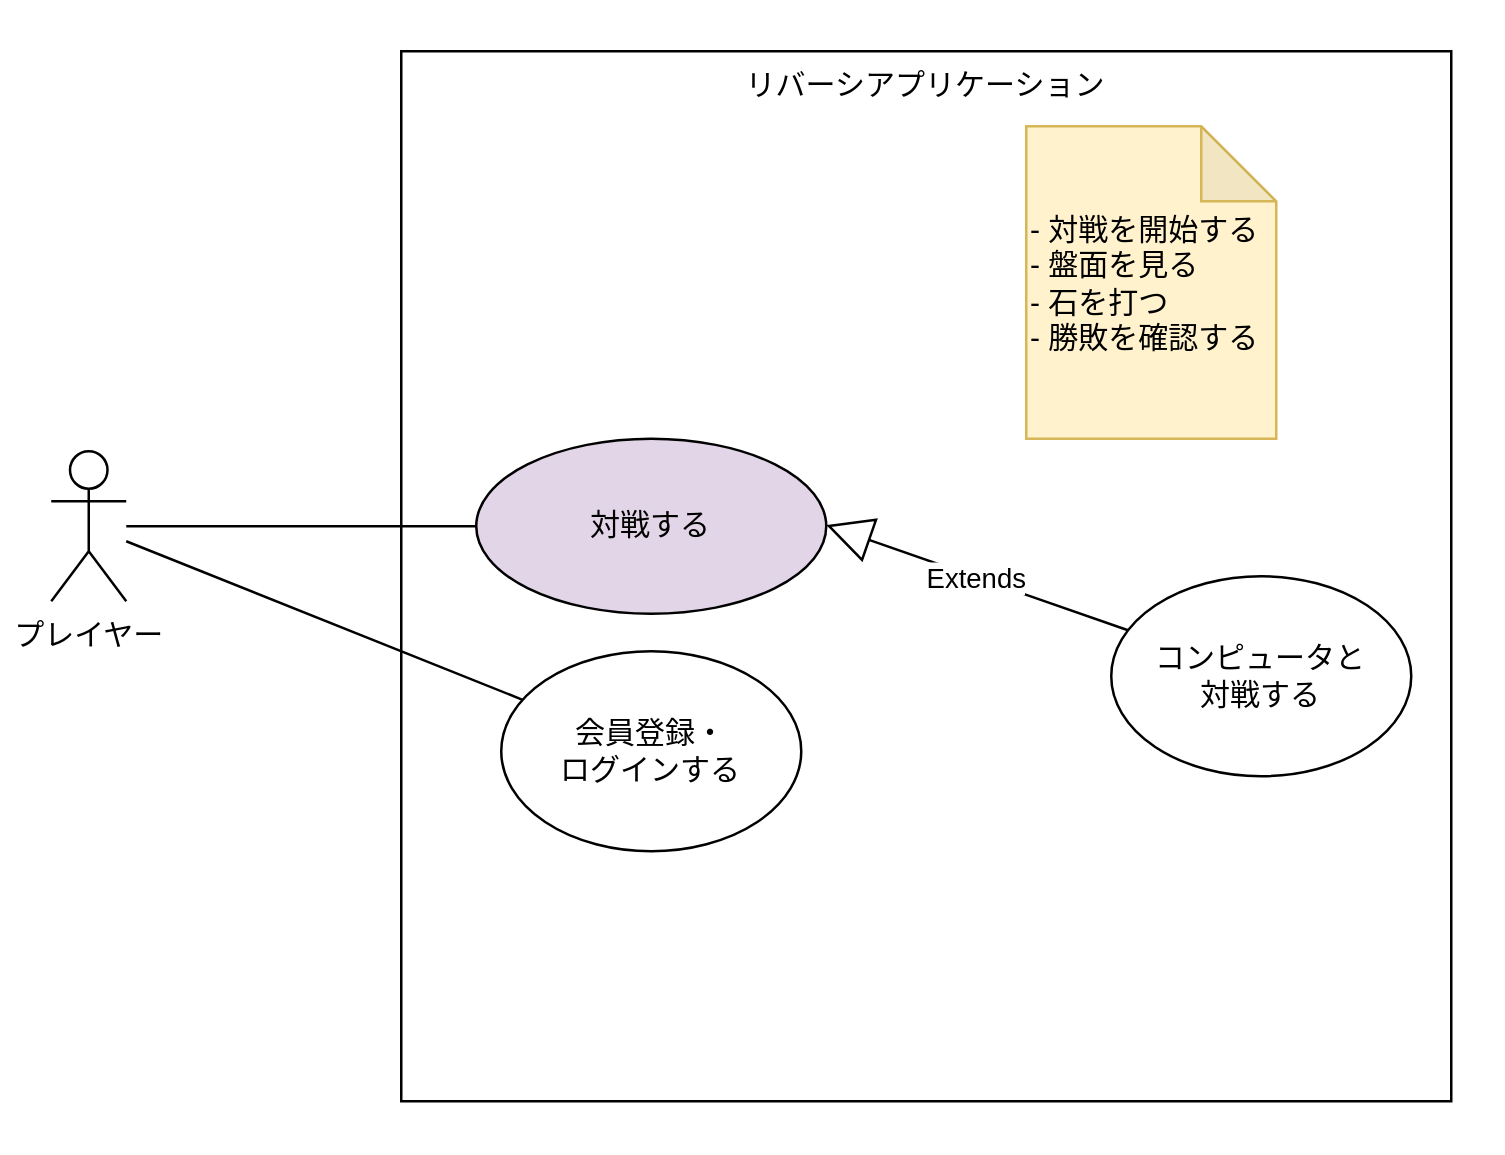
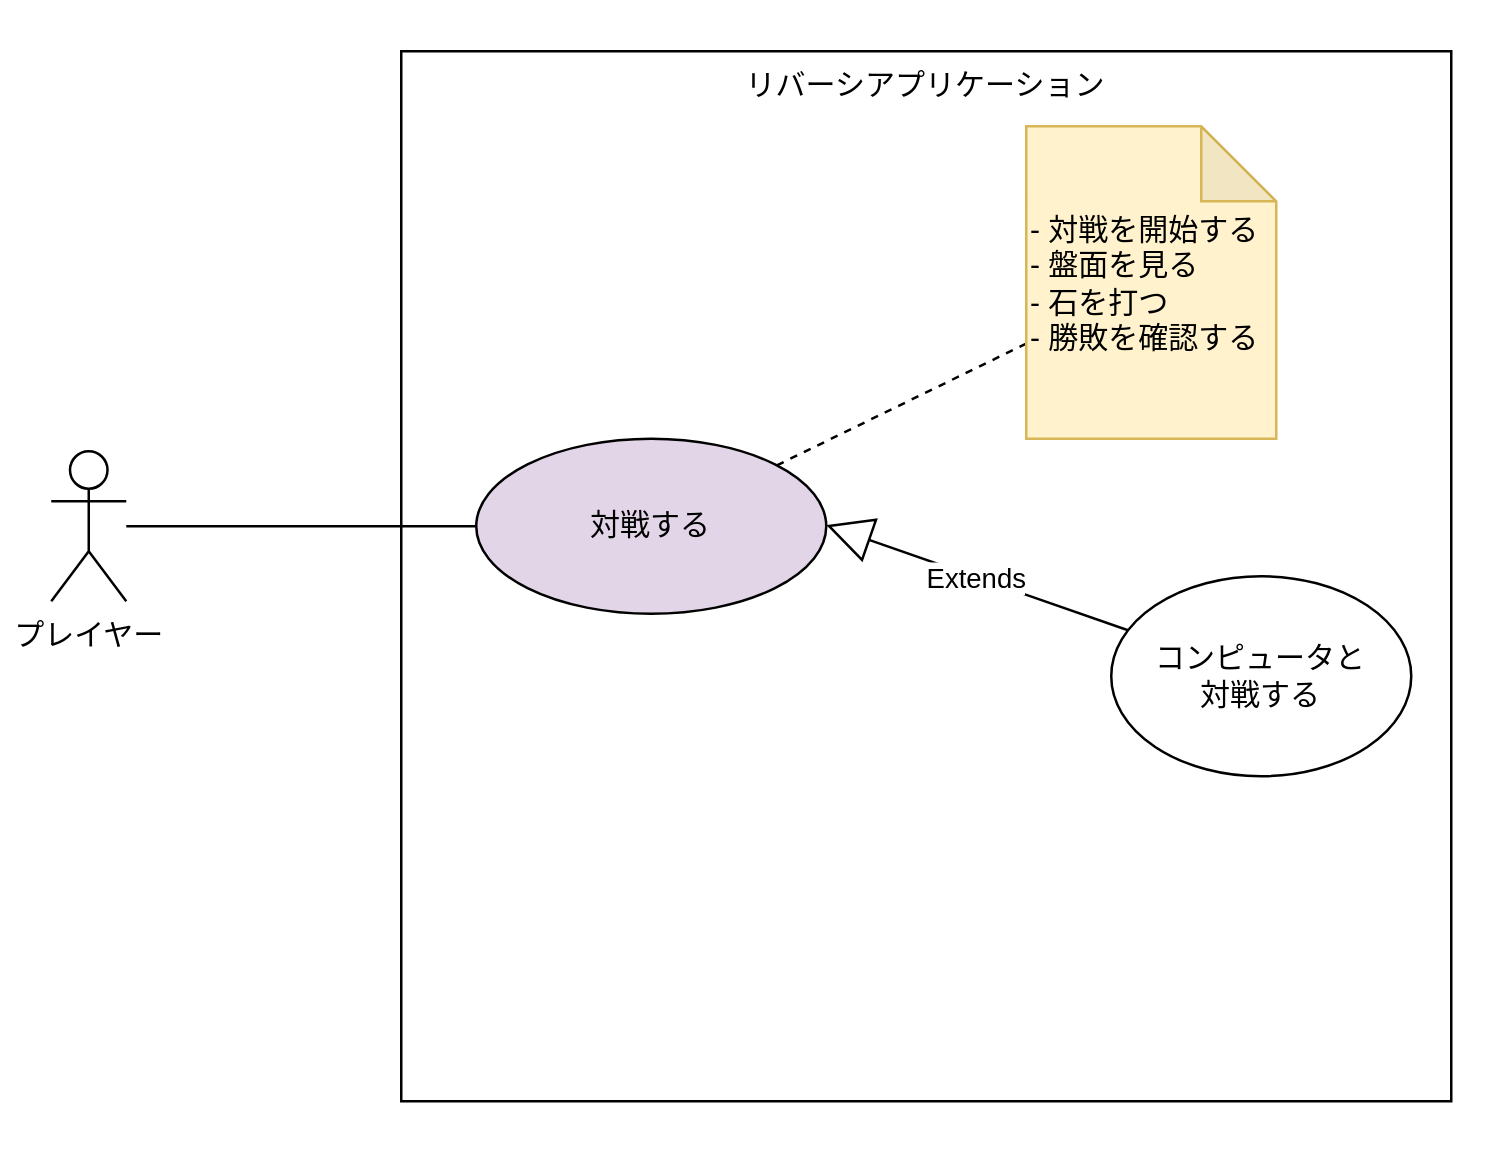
edge "- 対戦を開始する - 盤面を見る - 石を打つ - 勝敗を確認する" -- "対戦する": added
edge "プレイヤー" -- "会員登録・ ログインする": removed
node "会員登録・ ログインする": removed
